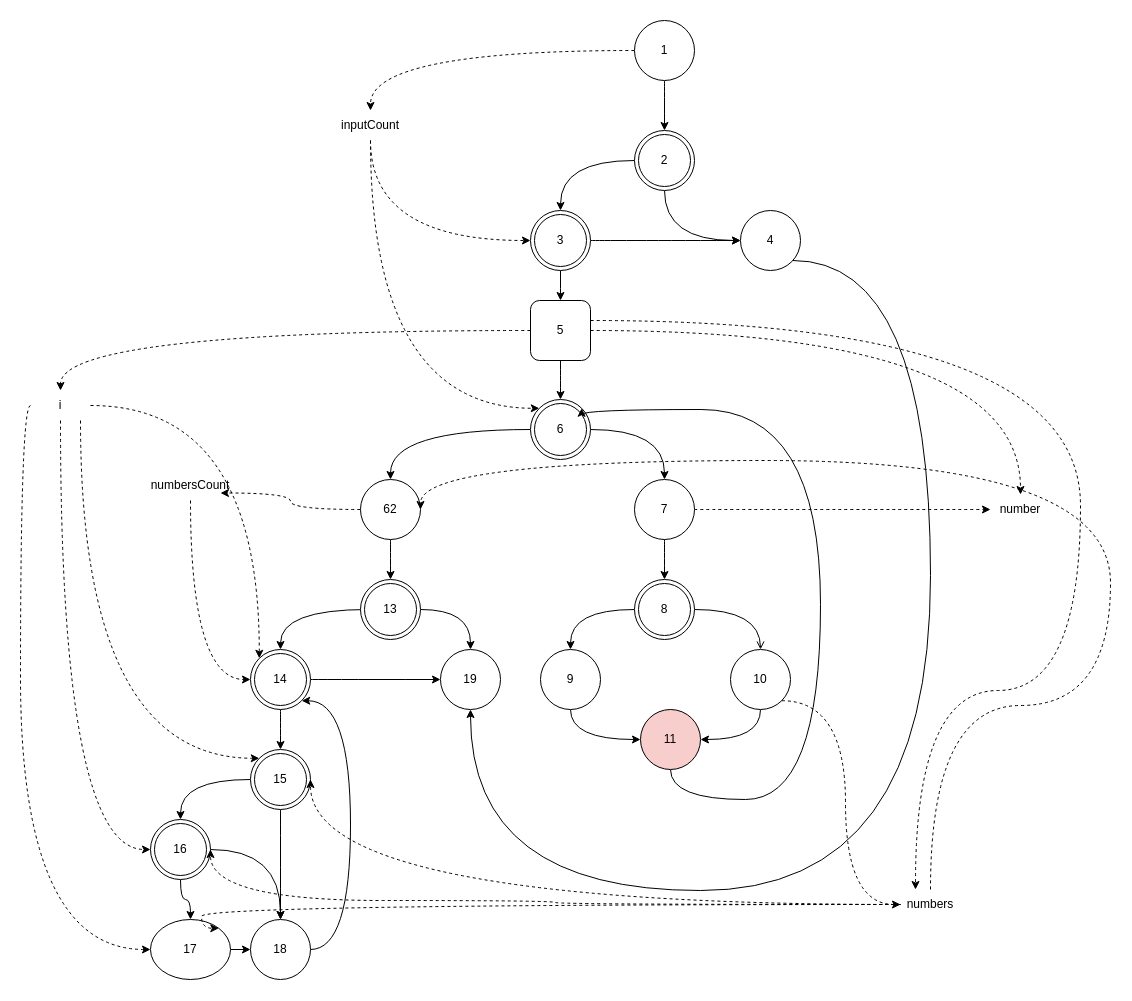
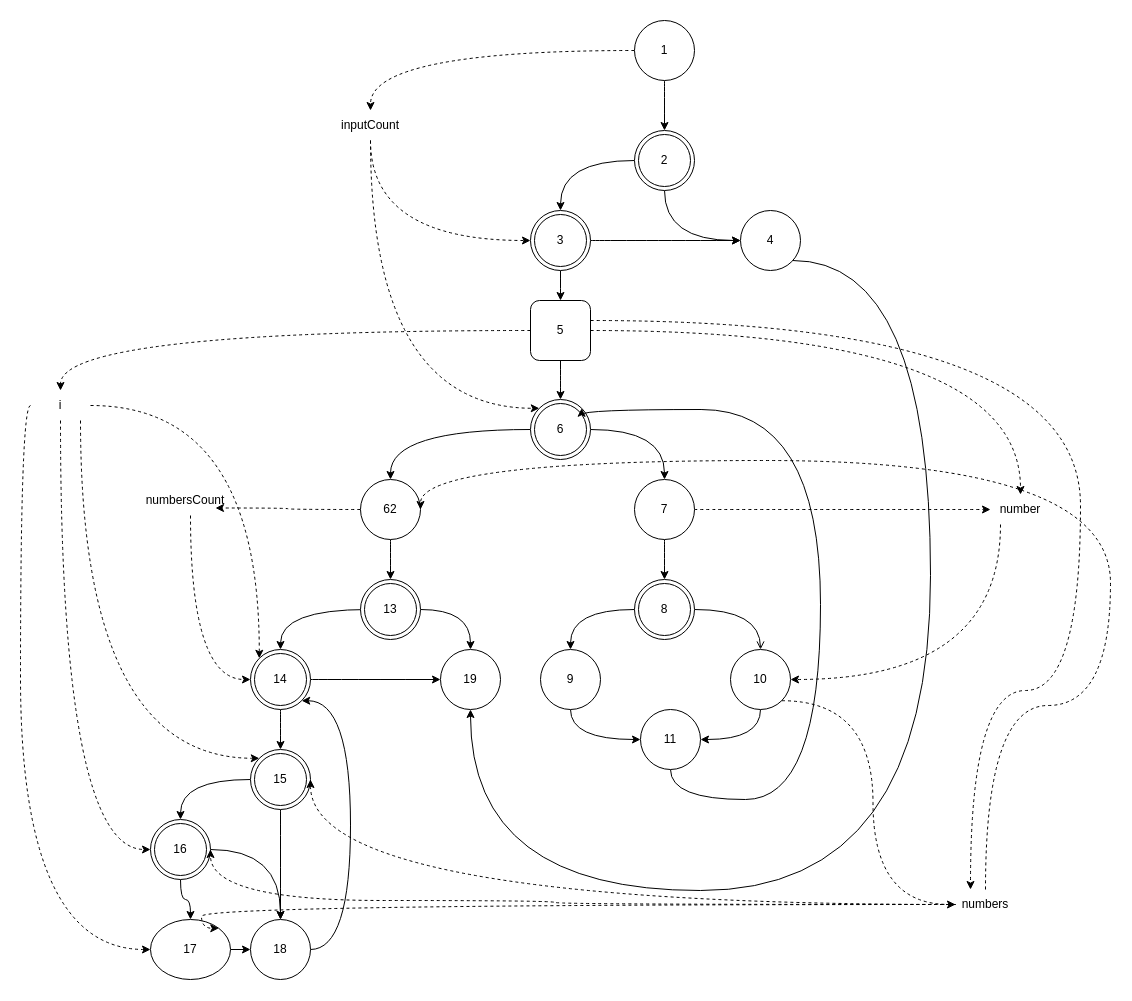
node "numbersCount": moved (191, 486) -> (186, 501)
edge "number" -> "10": added
node "11": fillcolor #f8cecc -> #ffffff
node "numbers": moved (931, 905) -> (986, 905)
